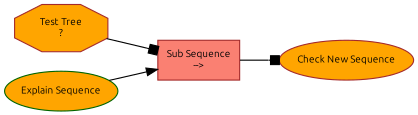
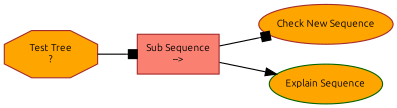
edge "Explain Sequence" -> "Sub Sequence -->": reversed
